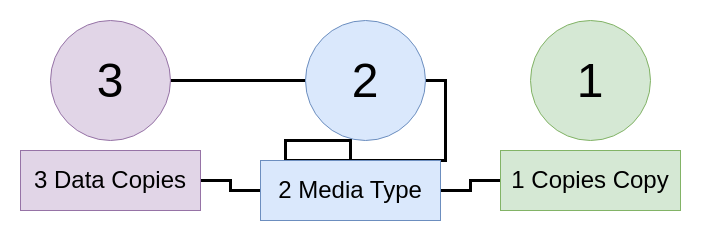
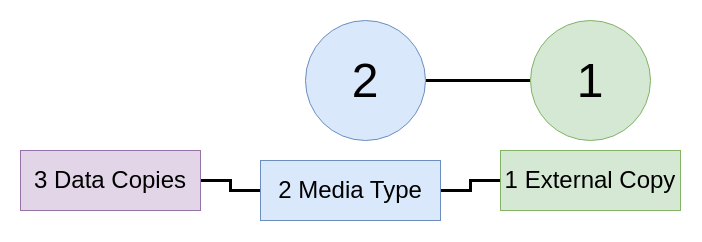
node "3": removed
edge "3" -- "2": removed
edge "2" -- "2 Media Type": now "2" -- "1"
node "1 Copies Copy": label "1 Copies Copy" -> "1 External Copy"
